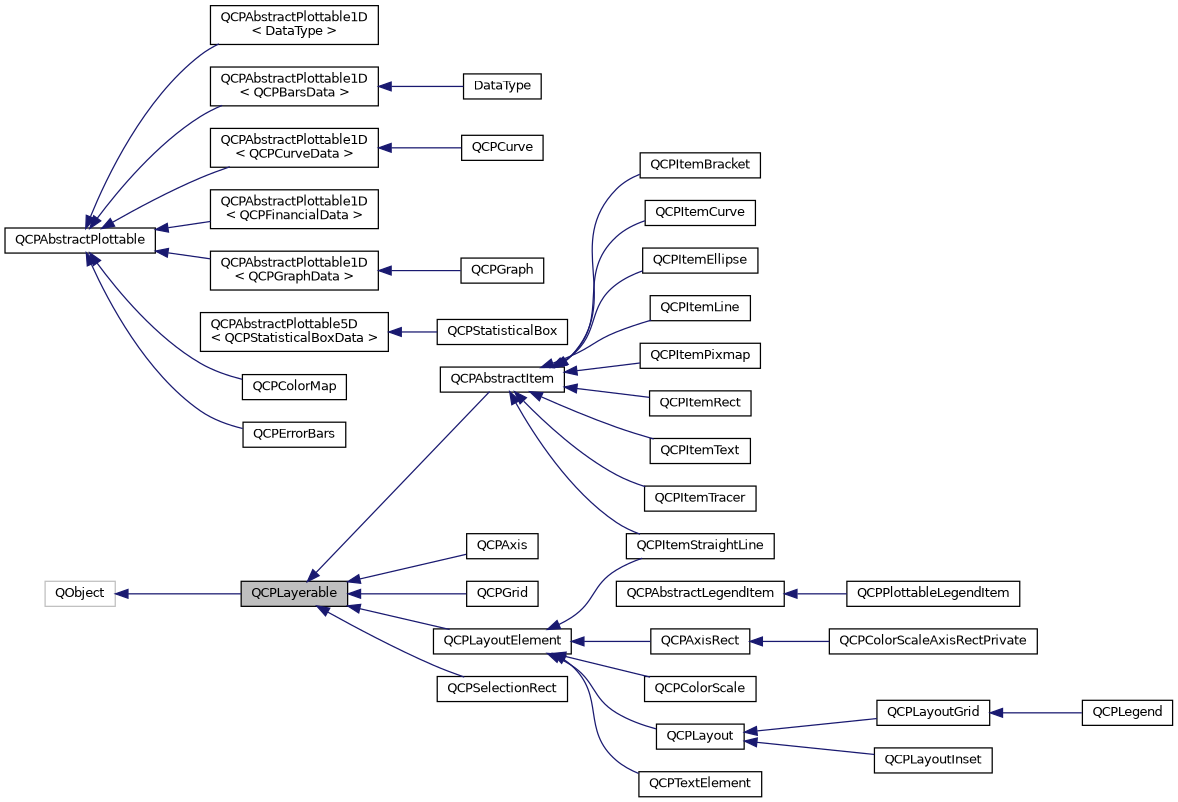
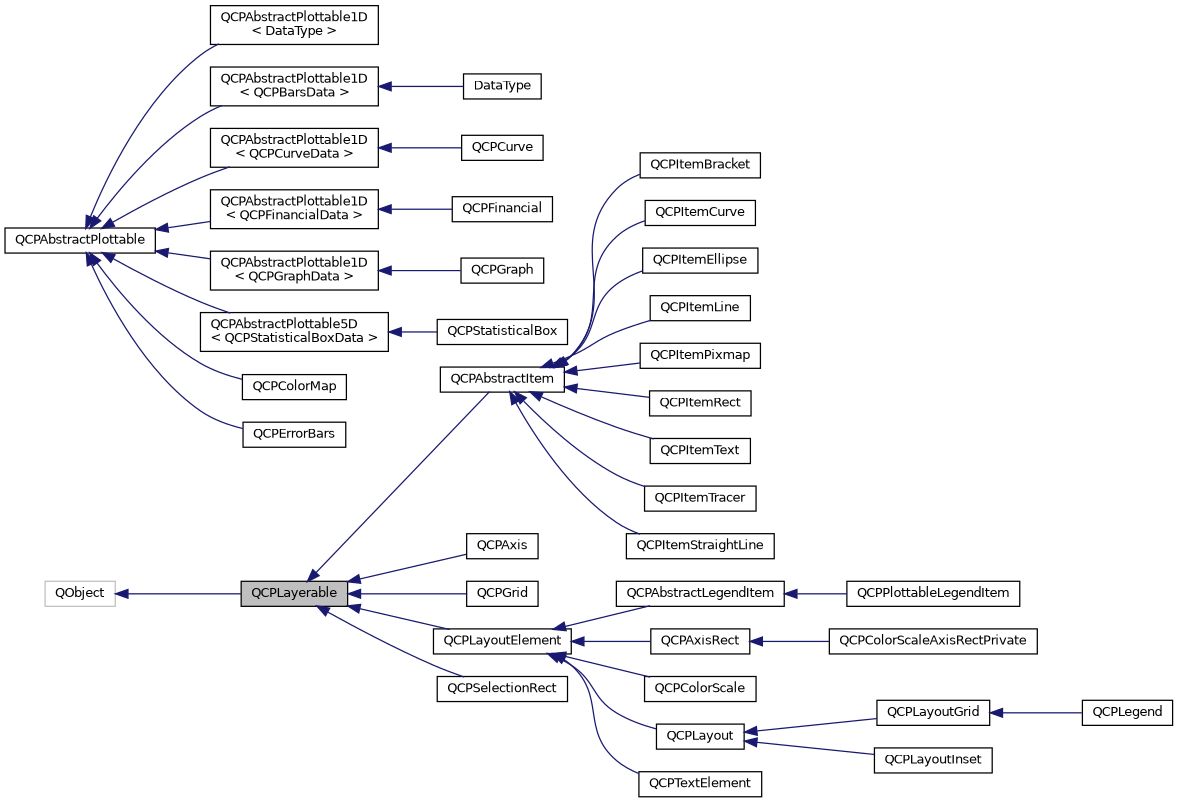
node "QCPFinancial": added
edge "QCPAbstractPlottable5D < QCPStatisticalBoxData >" -> "QCPAbstractPlottable": added
edge "QCPItemStraightLine" -> "QCPLayoutElement": now "QCPAbstractLegendItem" -> "QCPLayoutElement"
